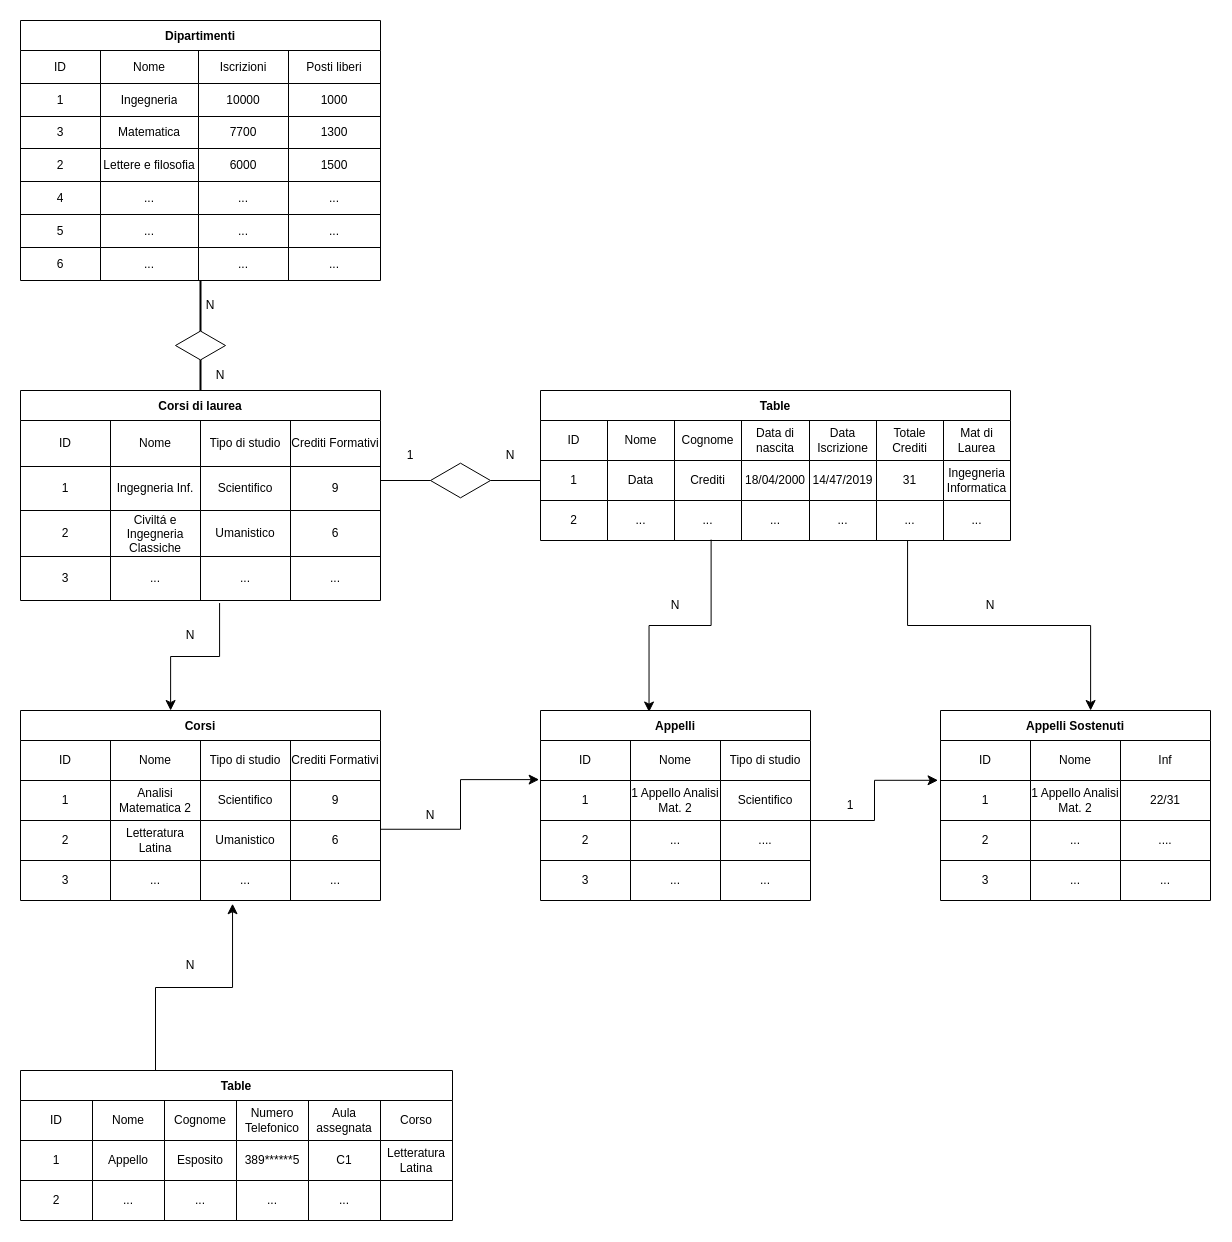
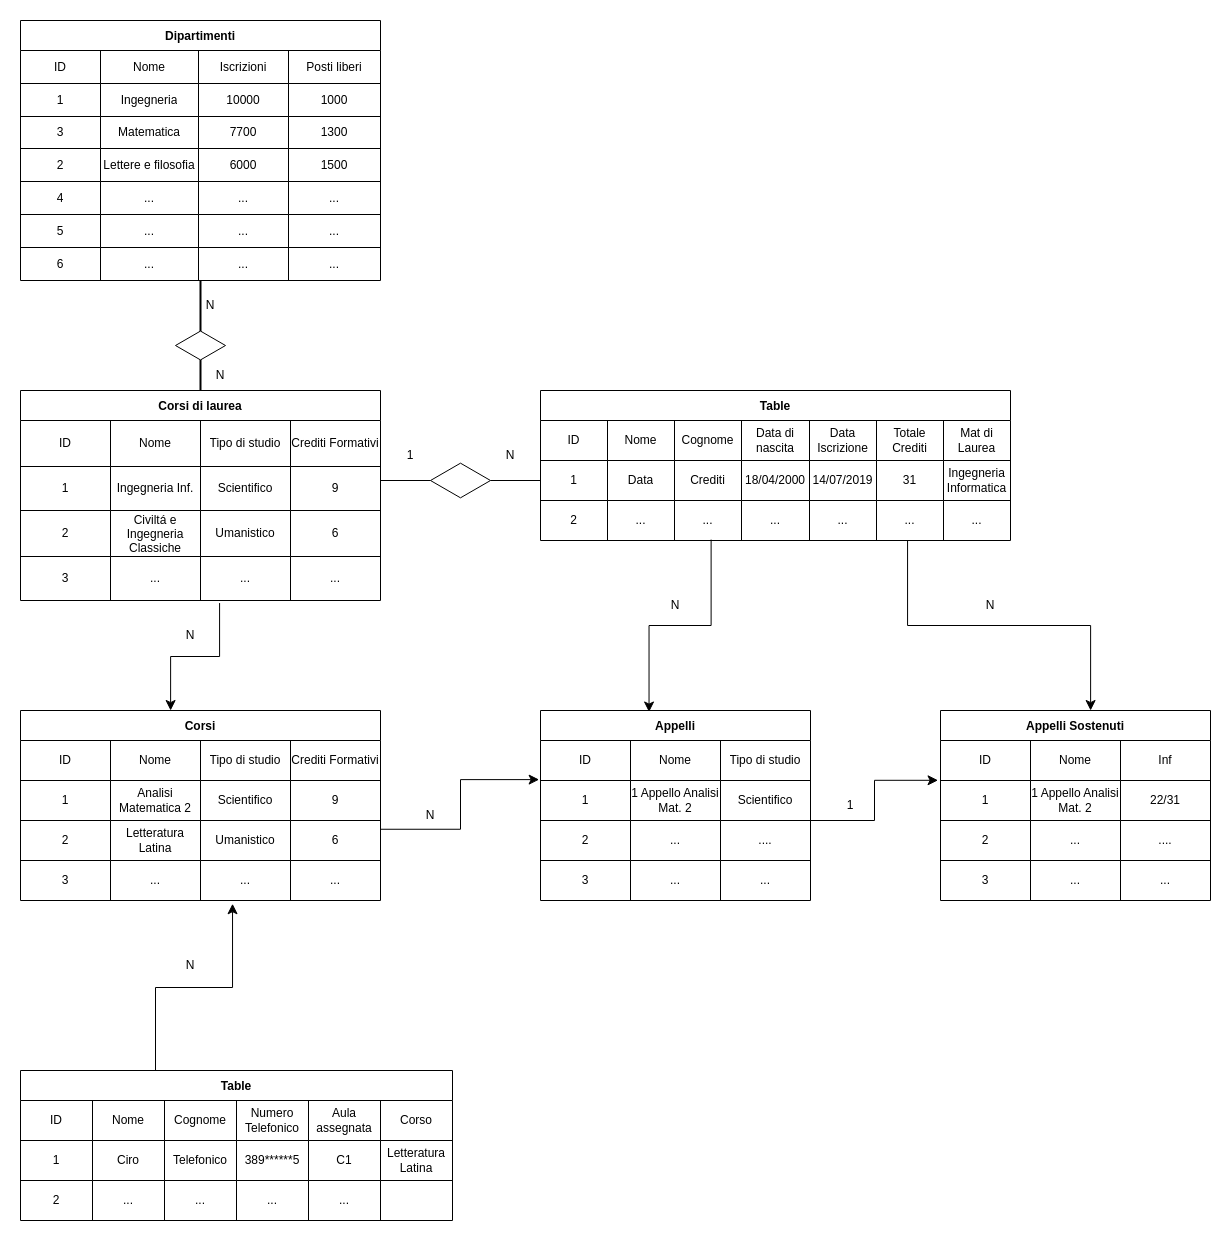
node "14/47/2019": label "14/47/2019" -> "14/07/2019"
node "Appello": label "Appello" -> "Ciro"
node "Esposito": label "Esposito" -> "Telefonico"
